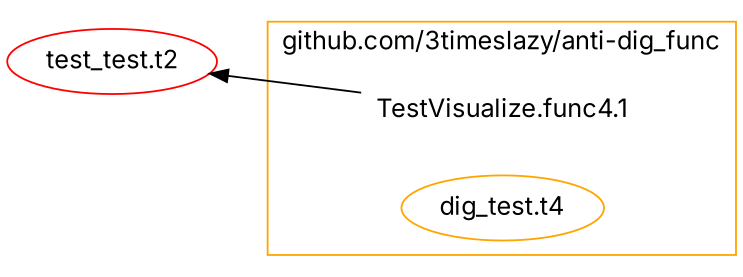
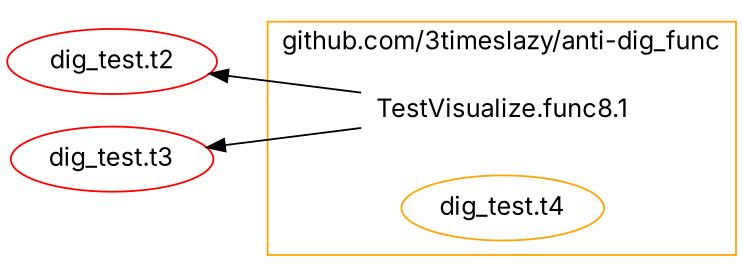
node "test_test.t2": label "test_test.t2" -> "dig_test.t2"
node "TestVisualize.func4.1": label "TestVisualize.func4.1" -> "TestVisualize.func8.1"
node "dig_test.t3": added
